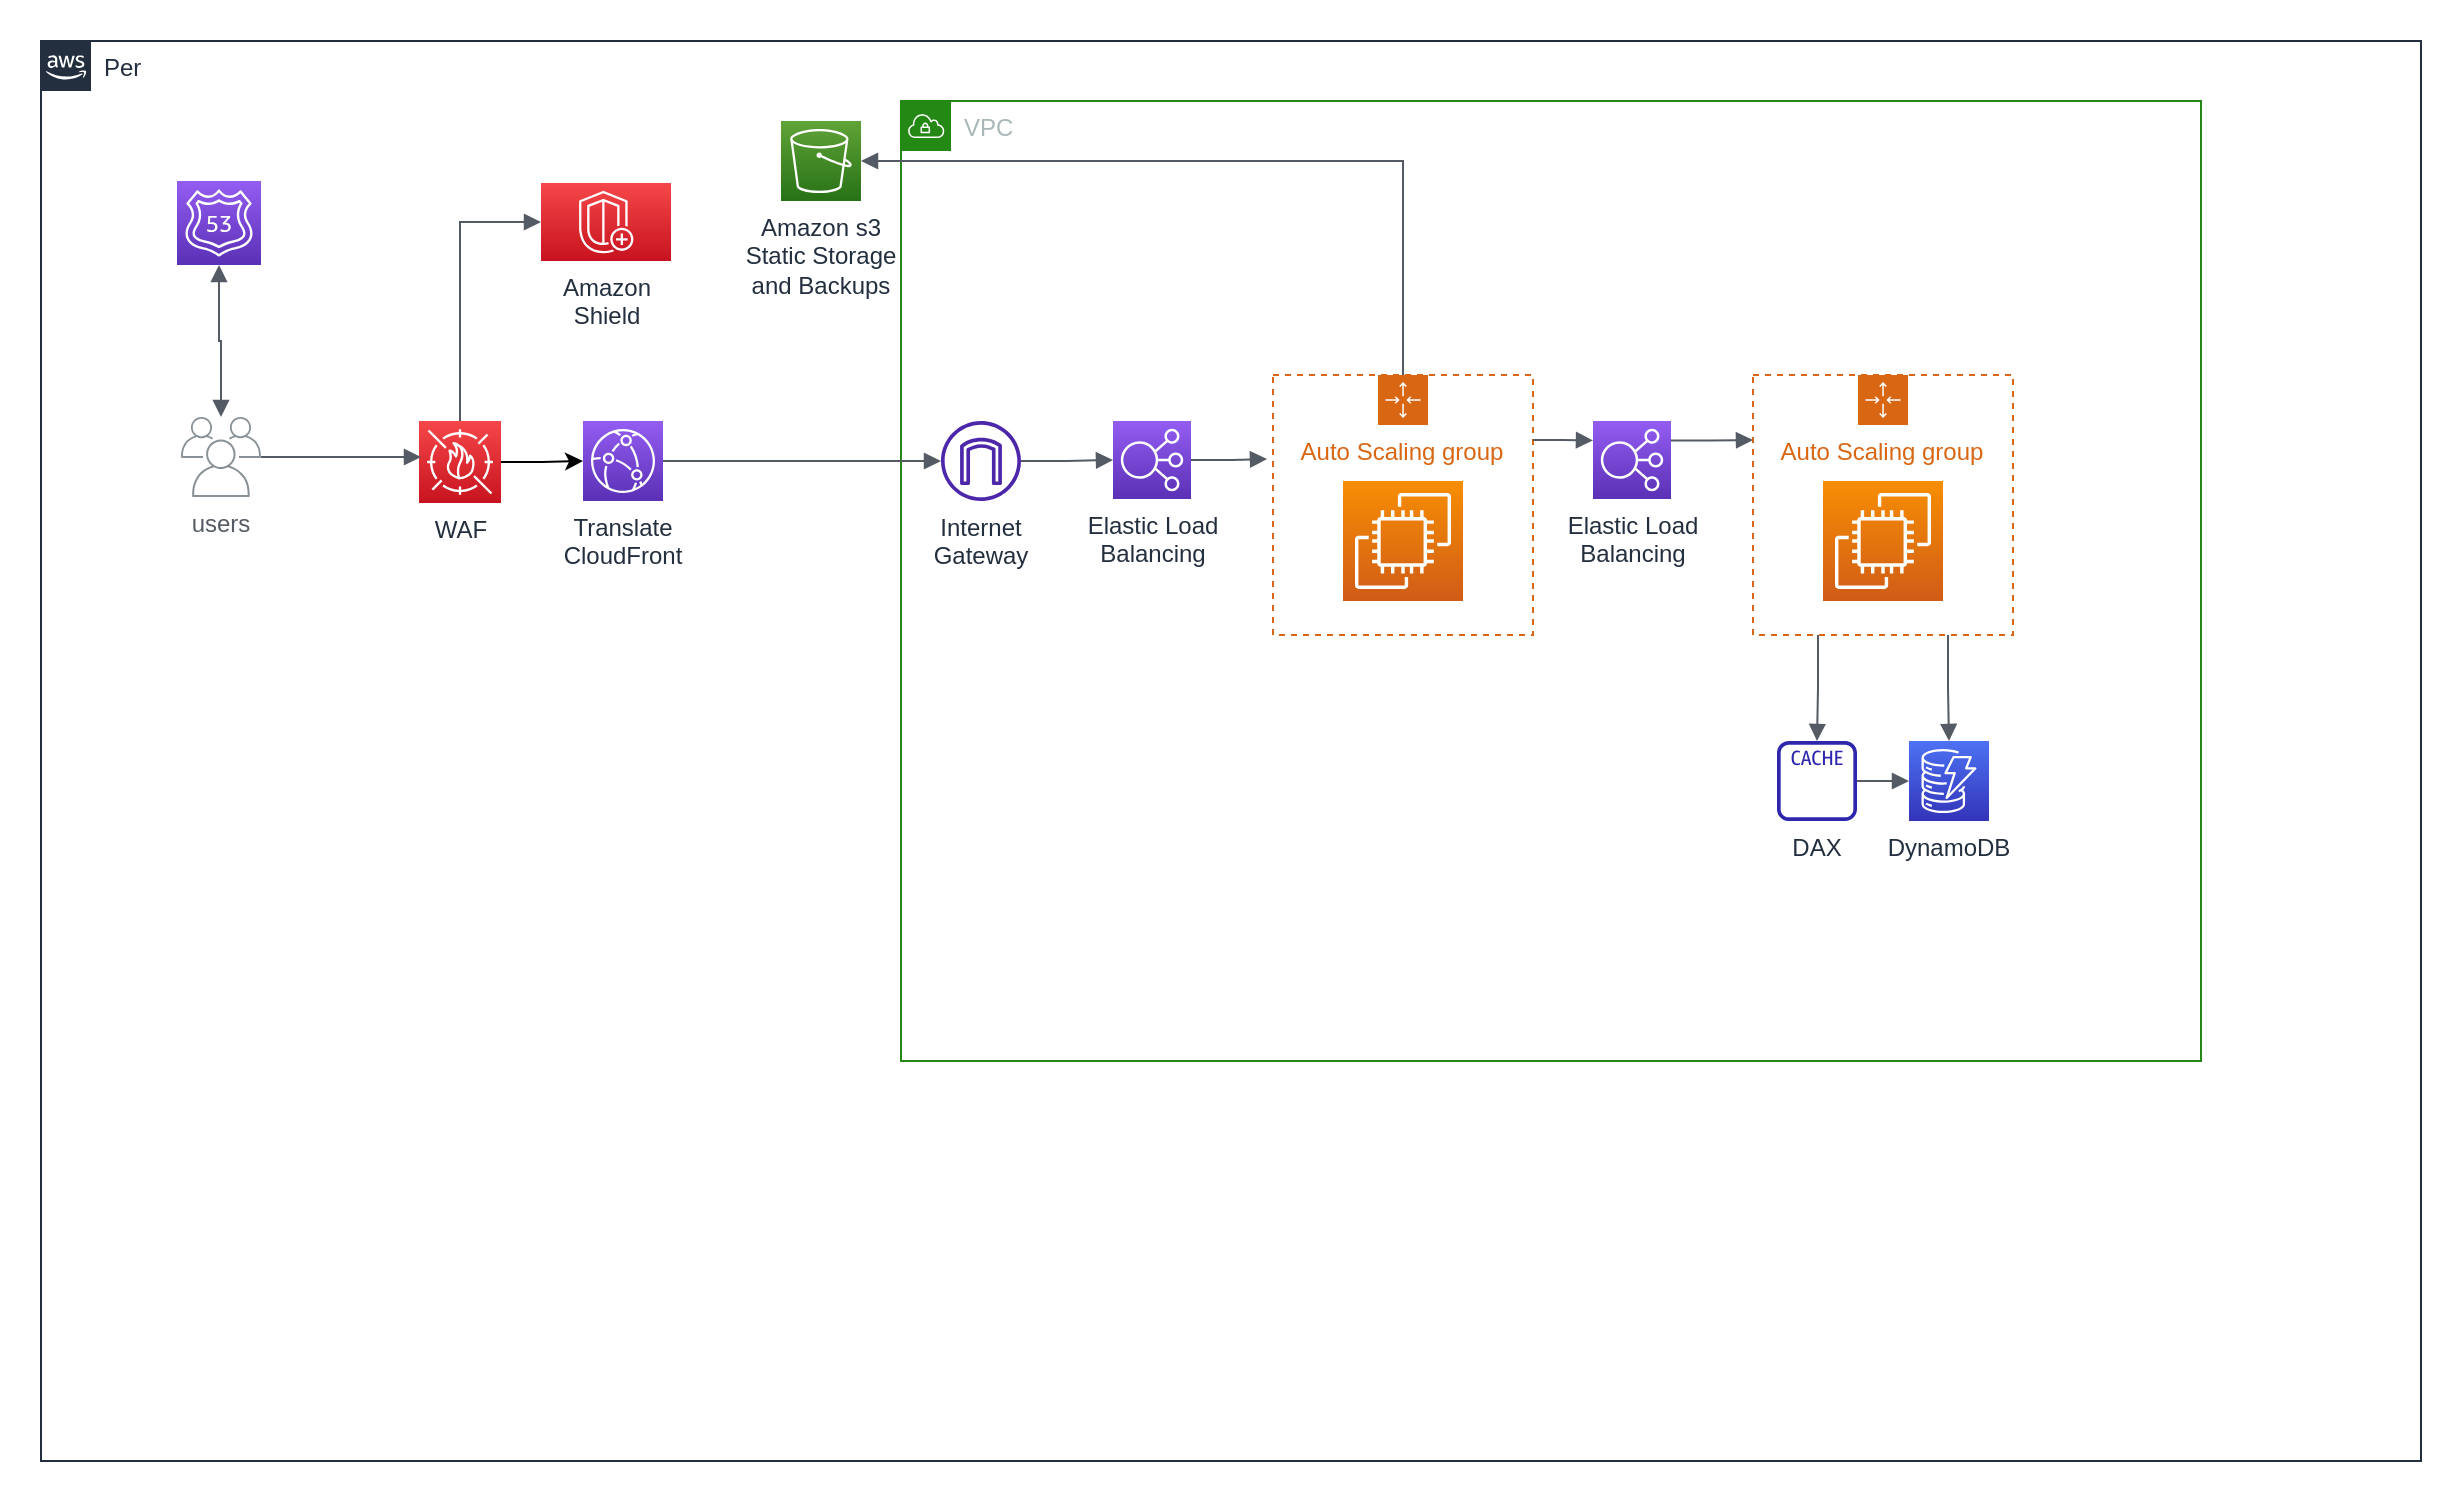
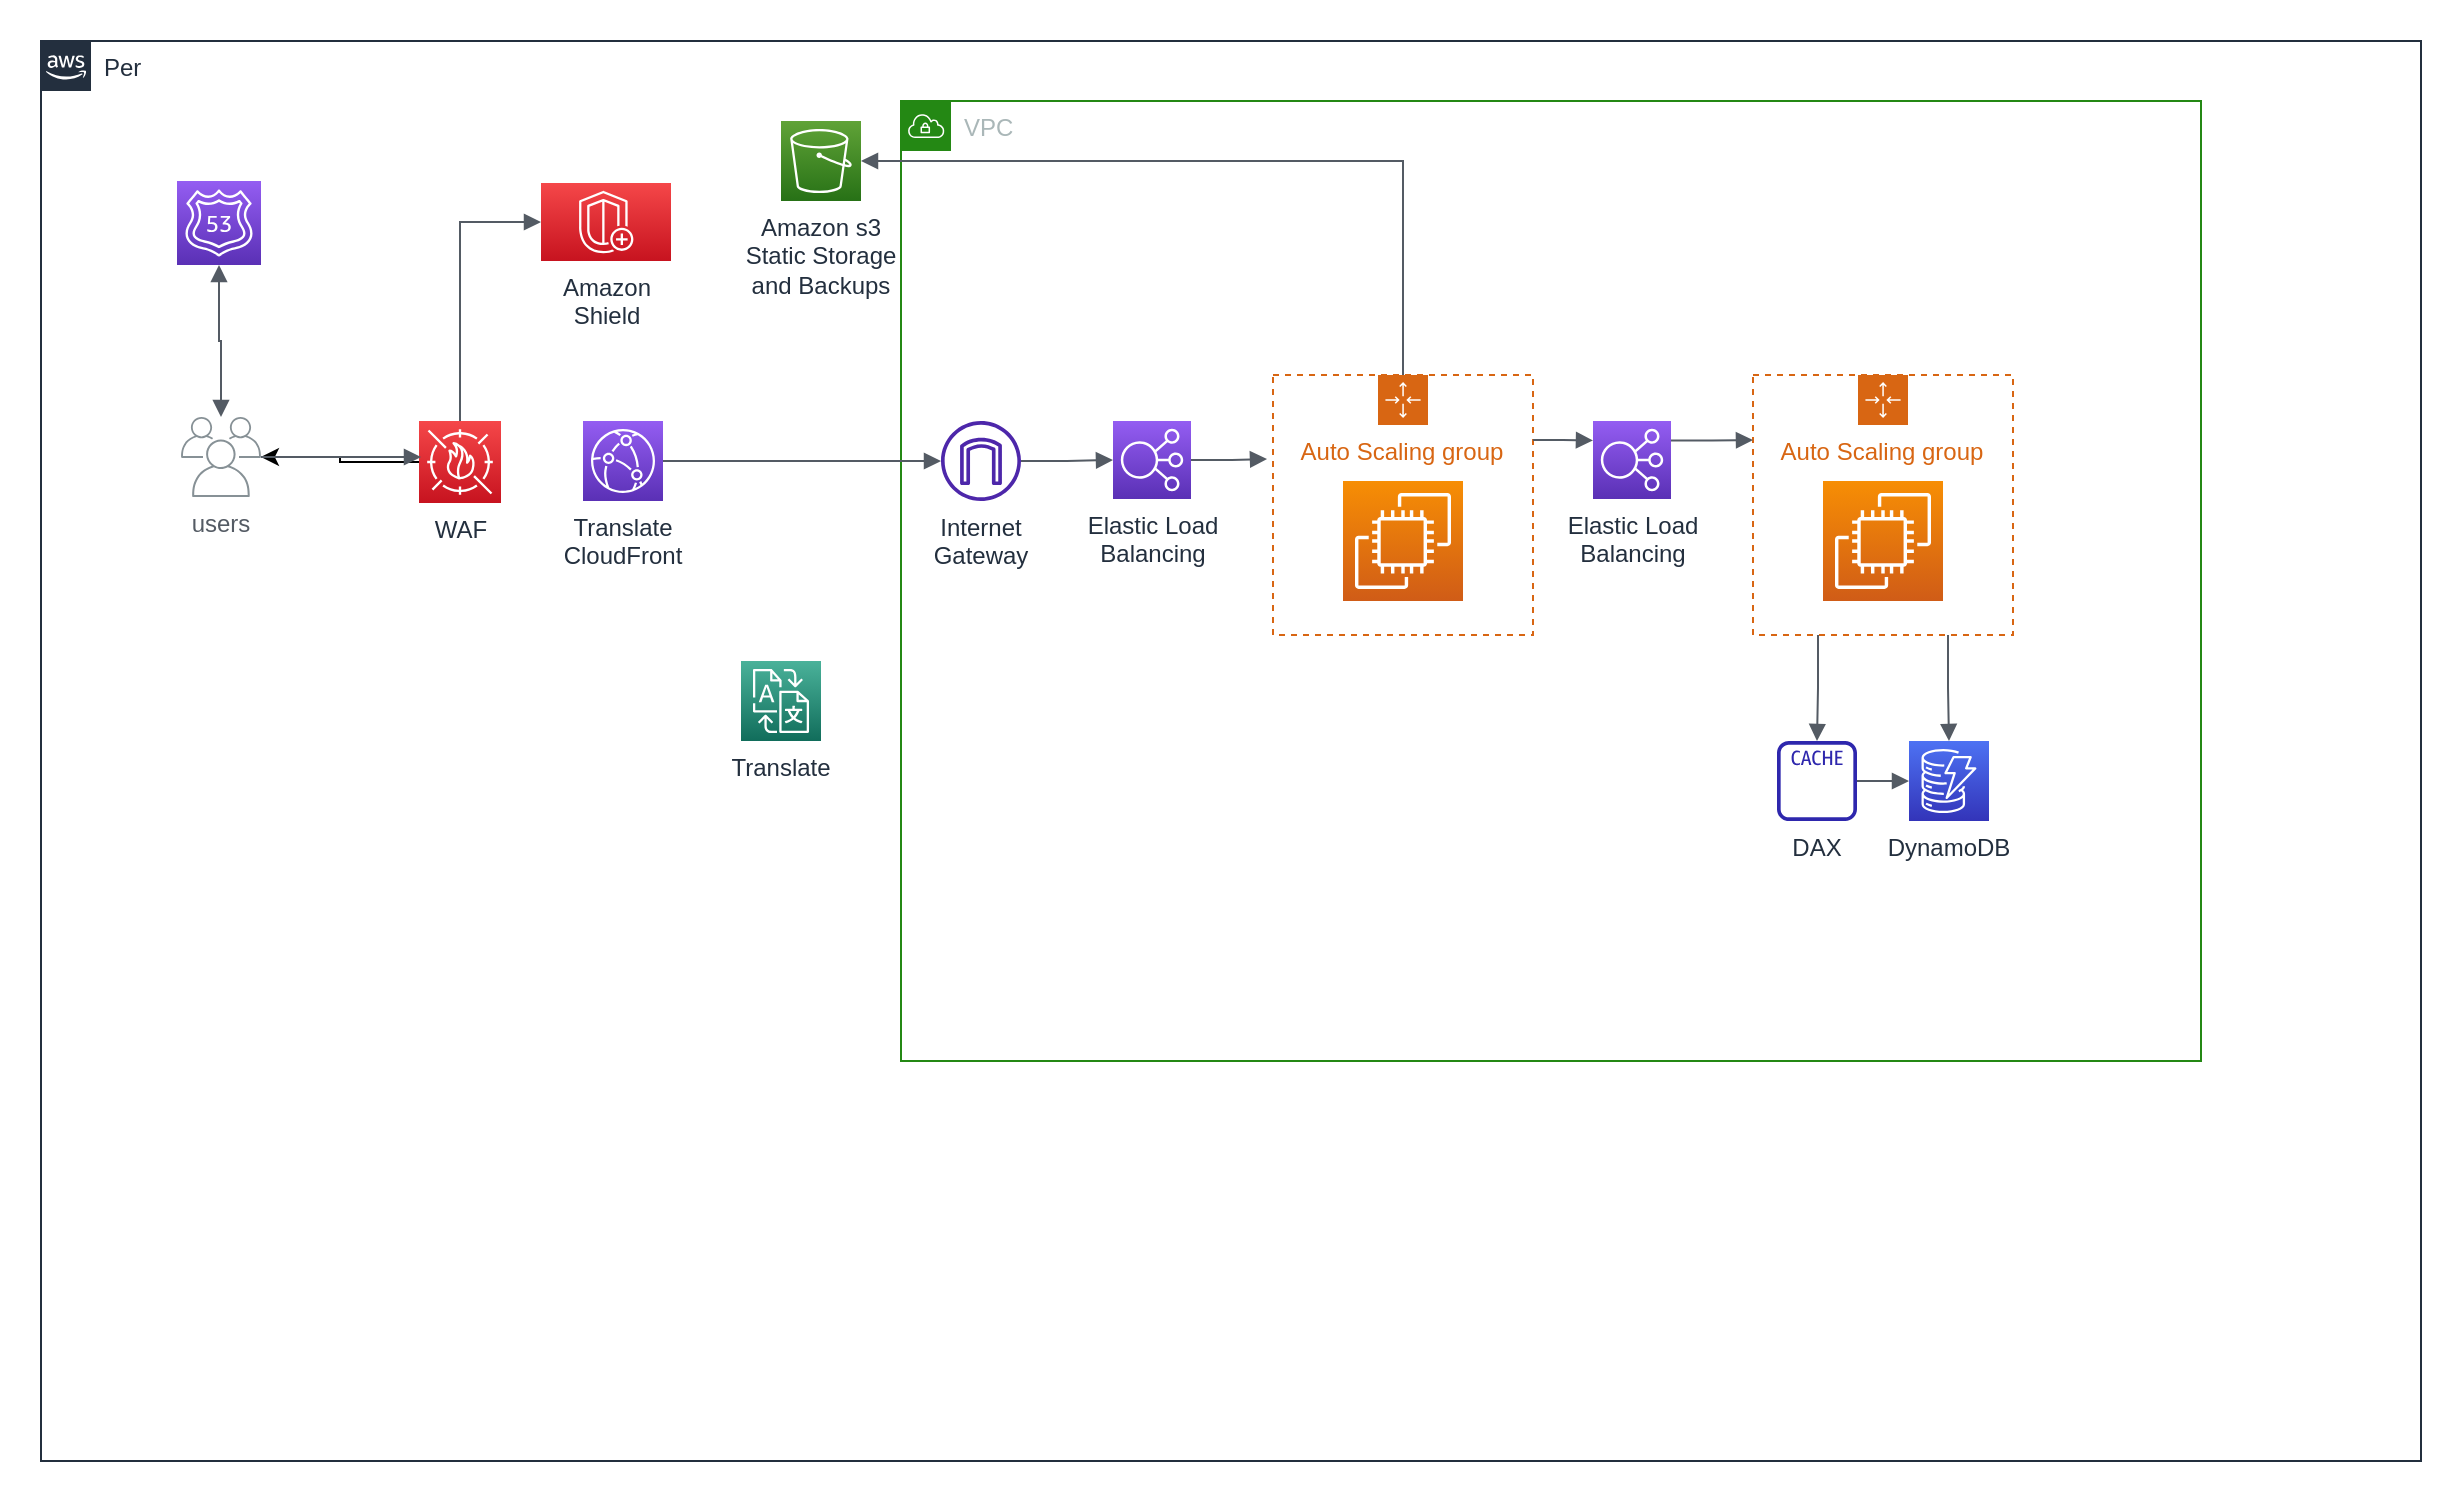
edge "WAF" -> "Translate CloudFront": now "WAF" -> "users"
node "Translate": added
